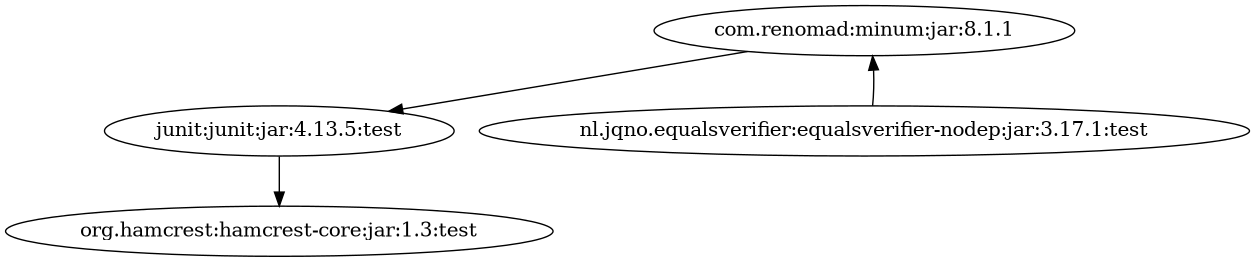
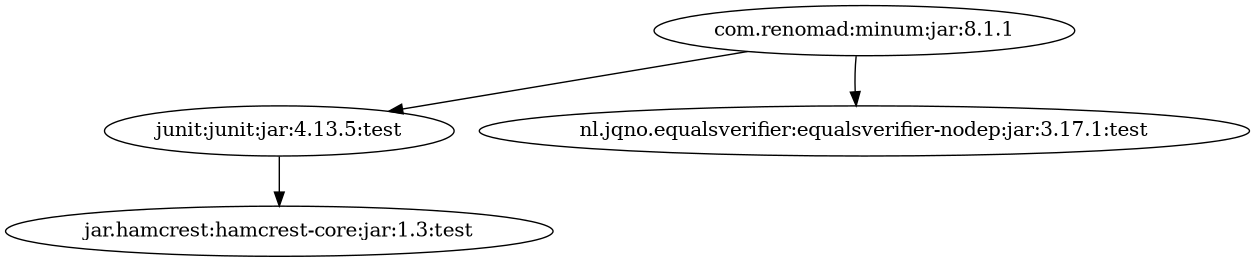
edge "nl.jqno.equalsverifier:equalsverifier-nodep:jar:3.17.1:test" -> "com.renomad:minum:jar:8.1.1": reversed
node "org.hamcrest:hamcrest-core:jar:1.3:test": label "org.hamcrest:hamcrest-core:jar:1.3:test" -> "jar.hamcrest:hamcrest-core:jar:1.3:test"
